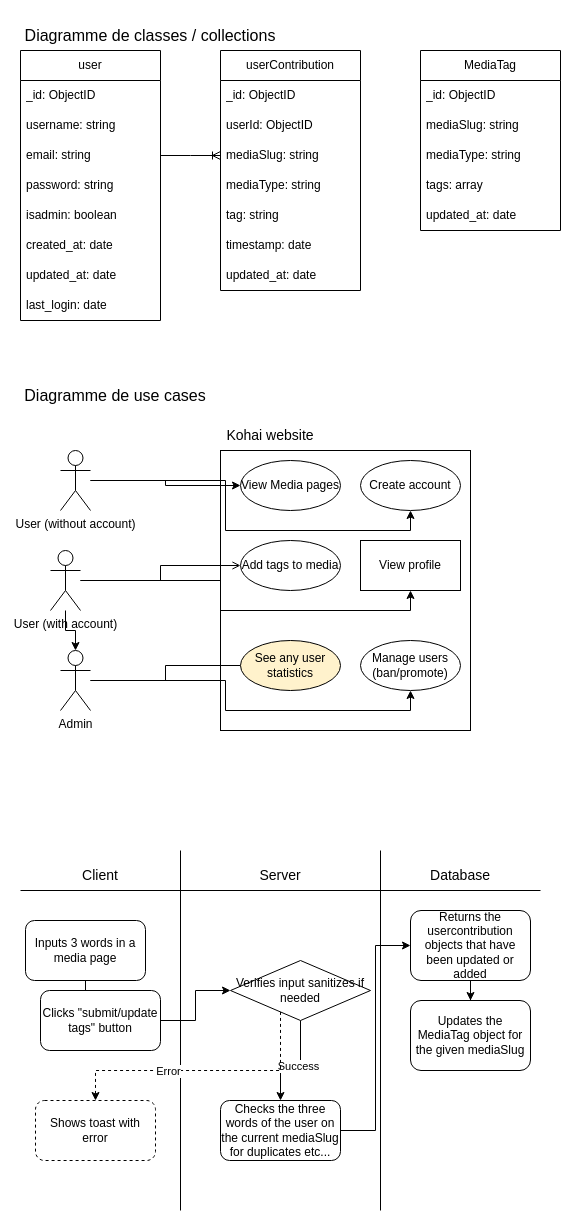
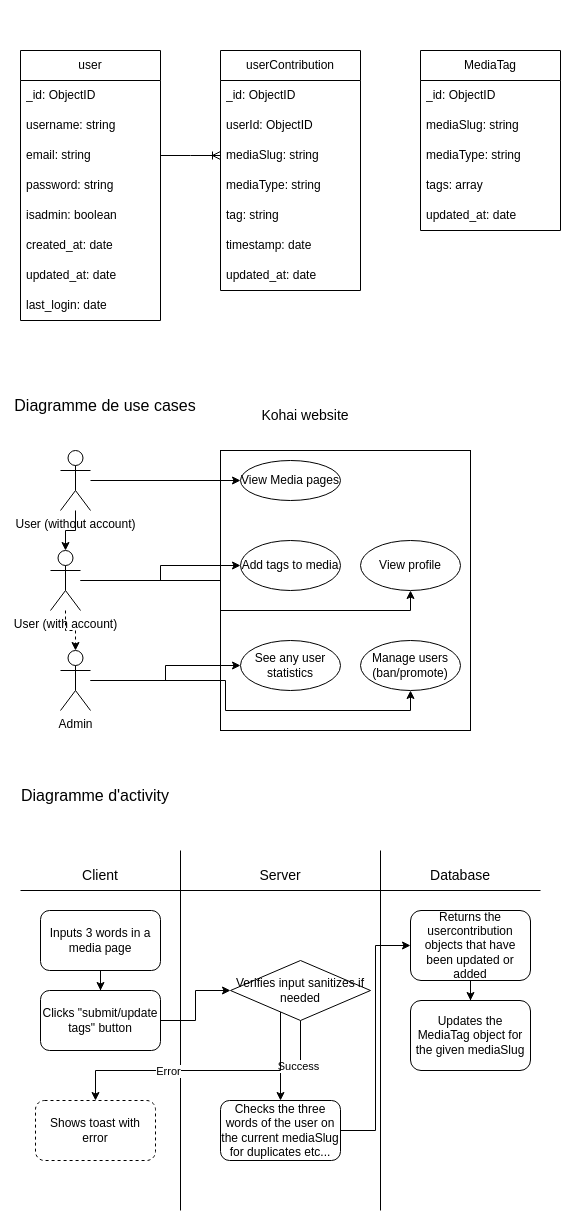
node "Diagramme de classes / collections": removed
node "Diagramme de use cases": moved (116, 396) -> (106, 406)
node "Kohai website": moved (271, 436) -> (306, 416)
node "View Media pages": size 100x50 -> 100x40
node "Create account": removed
edge "User (without account)" -> "User (with account)": added
edge "User (without account)" -> "Create account": removed
edge "User (with account)" -> "Add tags to media": arrowhead open -> classic
node "View profile": shape rectangle -> ellipse
edge "User (with account)" -> "Admin": style solid -> dashed
edge "See any user statistics" -- "Admin": arrowhead none -> classic
node "See any user statistics": fillcolor #fff2cc -> #ffffff
node "Diagramme d'activity": added
node "Inputs 3 words in a media page": moved (86, 951) -> (101, 941)
edge "Verifies input sanitizes if needed" -> "Shows toast with error": style dashed -> solid
